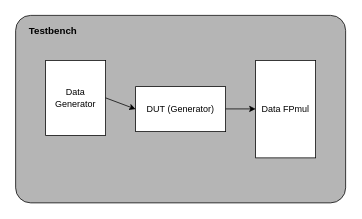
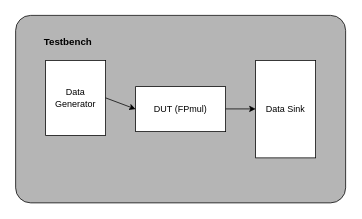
node "Testbench": moved (53, 30) -> (68, 42)
node "DUT (Generator)": label "DUT (Generator)" -> "DUT (FPmul)"
node "Data FPmul": label "Data FPmul" -> "Data Sink"
